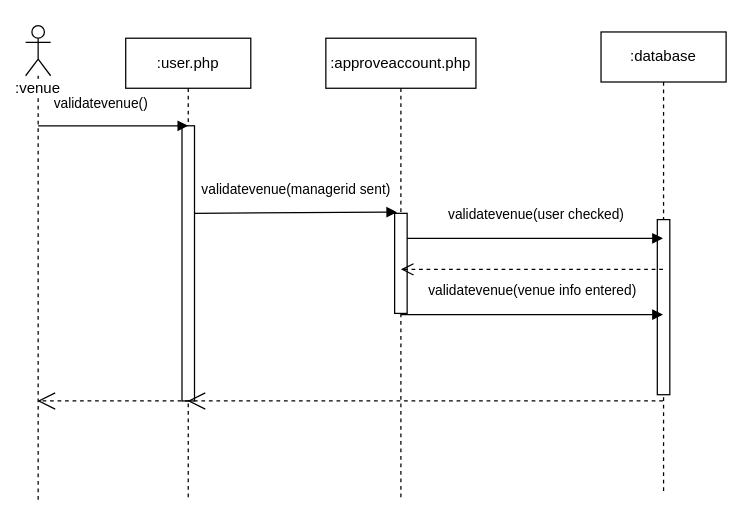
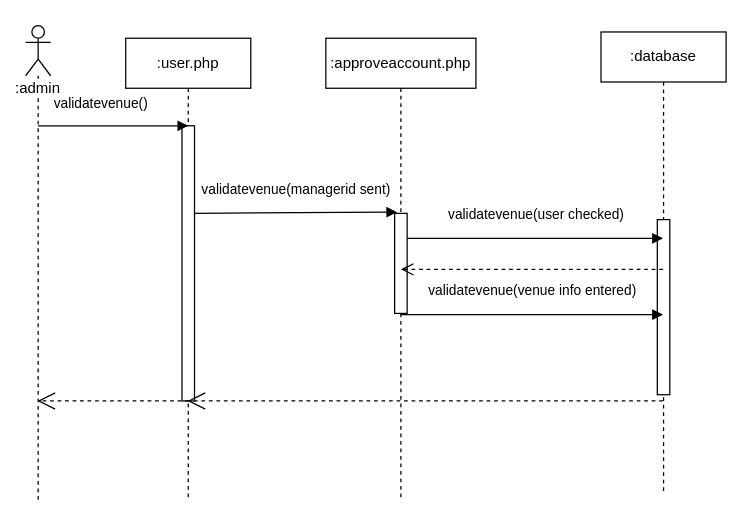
node ":venue": label ":venue" -> ":admin"
